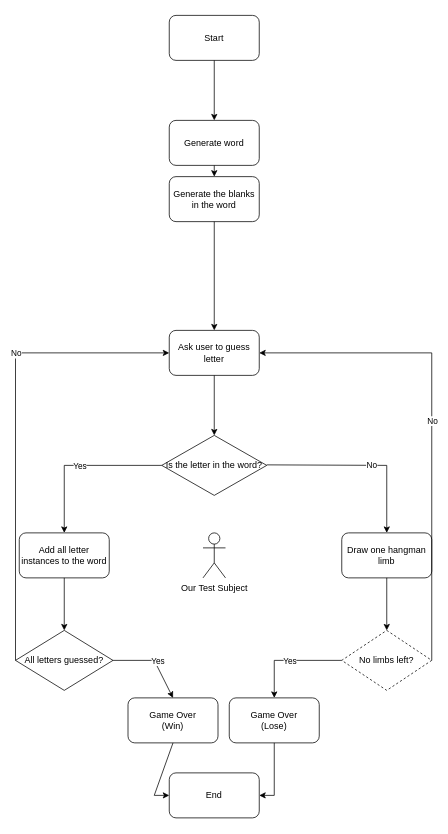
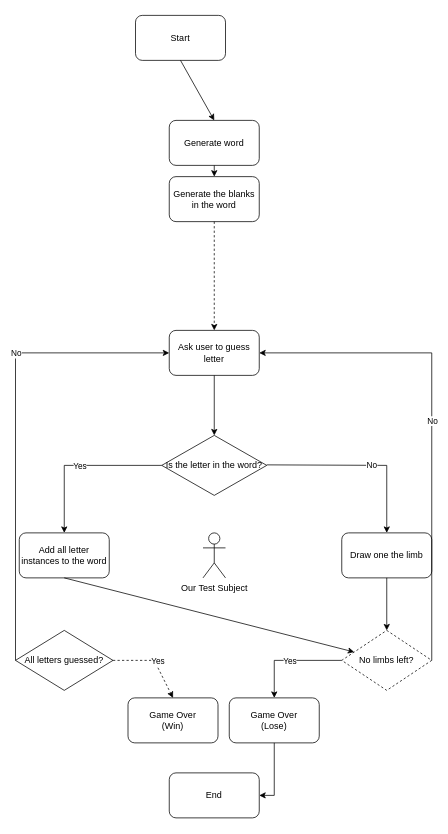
node "Start": moved (214, 38) -> (180, 38)
edge "Generate the blanks in the word" -> "Ask user to guess letter": style solid -> dashed
node "Draw one hangman limb": label "Draw one hangman limb" -> "Draw one the limb"
edge "Add all letter instances to the word" -> "All letters guessed?": now "Add all letter instances to the word" -> "No limbs left?"
edge "All letters guessed?" -> "Game Over (Win)": style solid -> dashed
edge "Game Over (Win)" -> "End": removed
